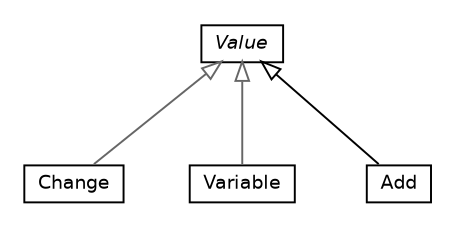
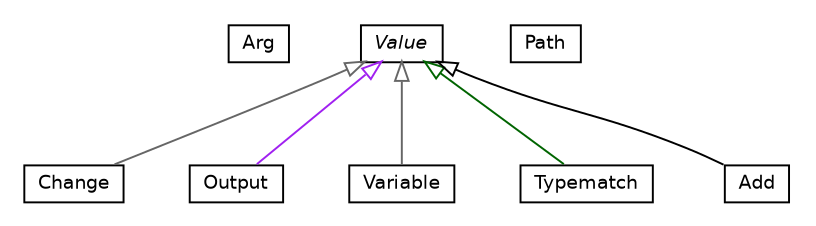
node "Arg": added
node "Path": added
node "Output": added
node "Typematch": added
